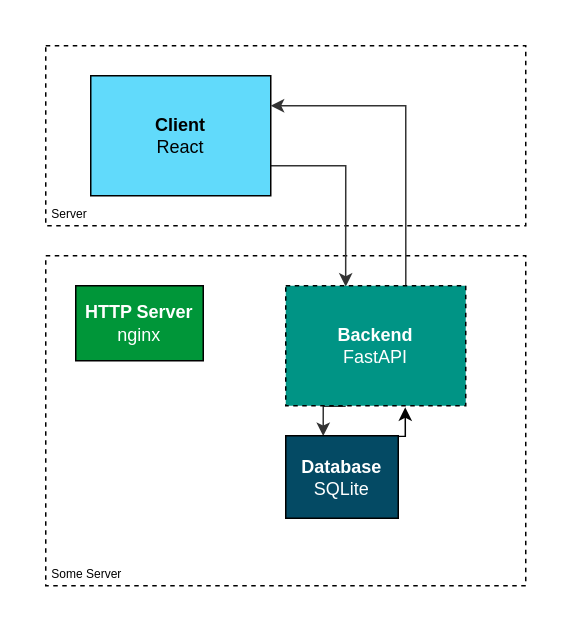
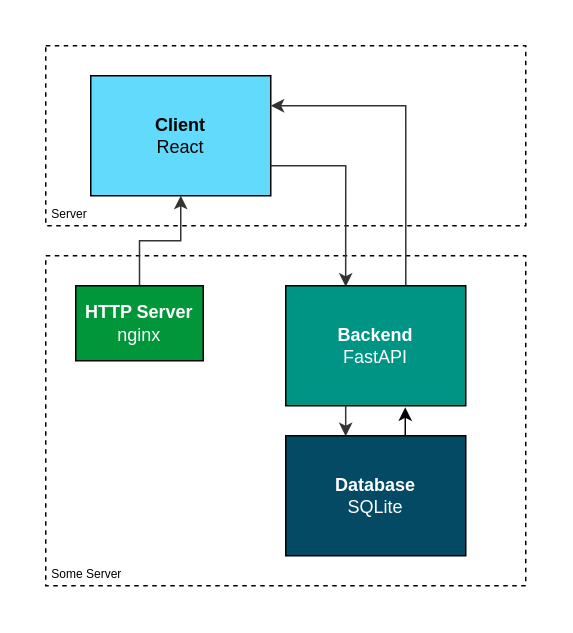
edge "HTTP Server nginx" -> "Client React": added
node "Backend FastAPI": style dashed -> solid
node "Database SQLite": size 113x83 -> 180x120
